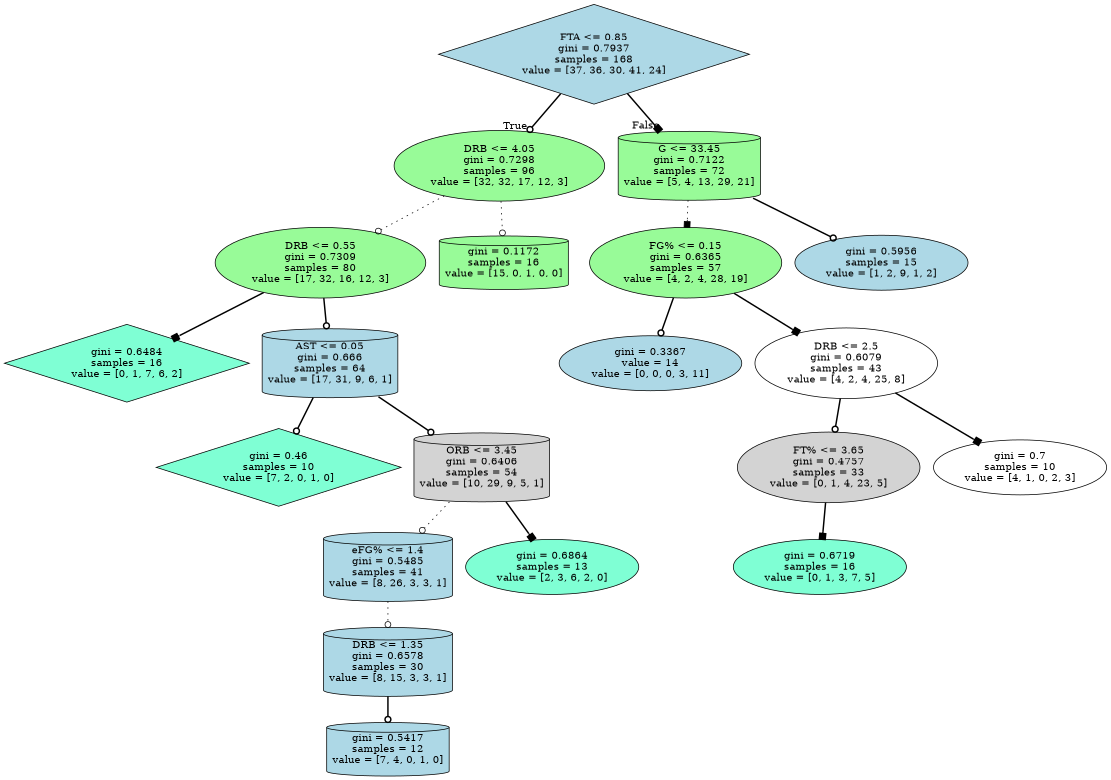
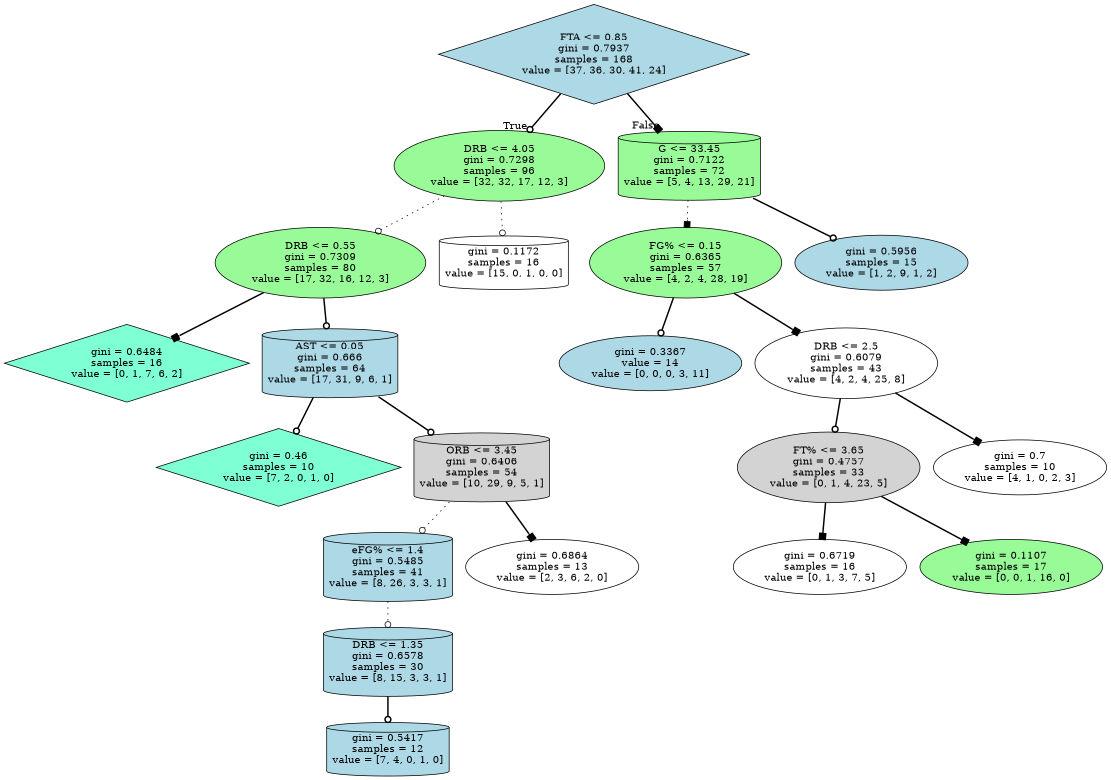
node "gini = 0.1172 samples = 16 value = [15, 0, 1, 0, 0]": fillcolor palegreen -> white
node "gini = 0.6864 samples = 13 value = [2, 3, 6, 2, 0]": fillcolor aquamarine -> white
node "gini = 0.6719 samples = 16 value = [0, 1, 3, 7, 5]": fillcolor aquamarine -> white
node "gini = 0.1107 samples = 17 value = [0, 0, 1, 16, 0]": added
